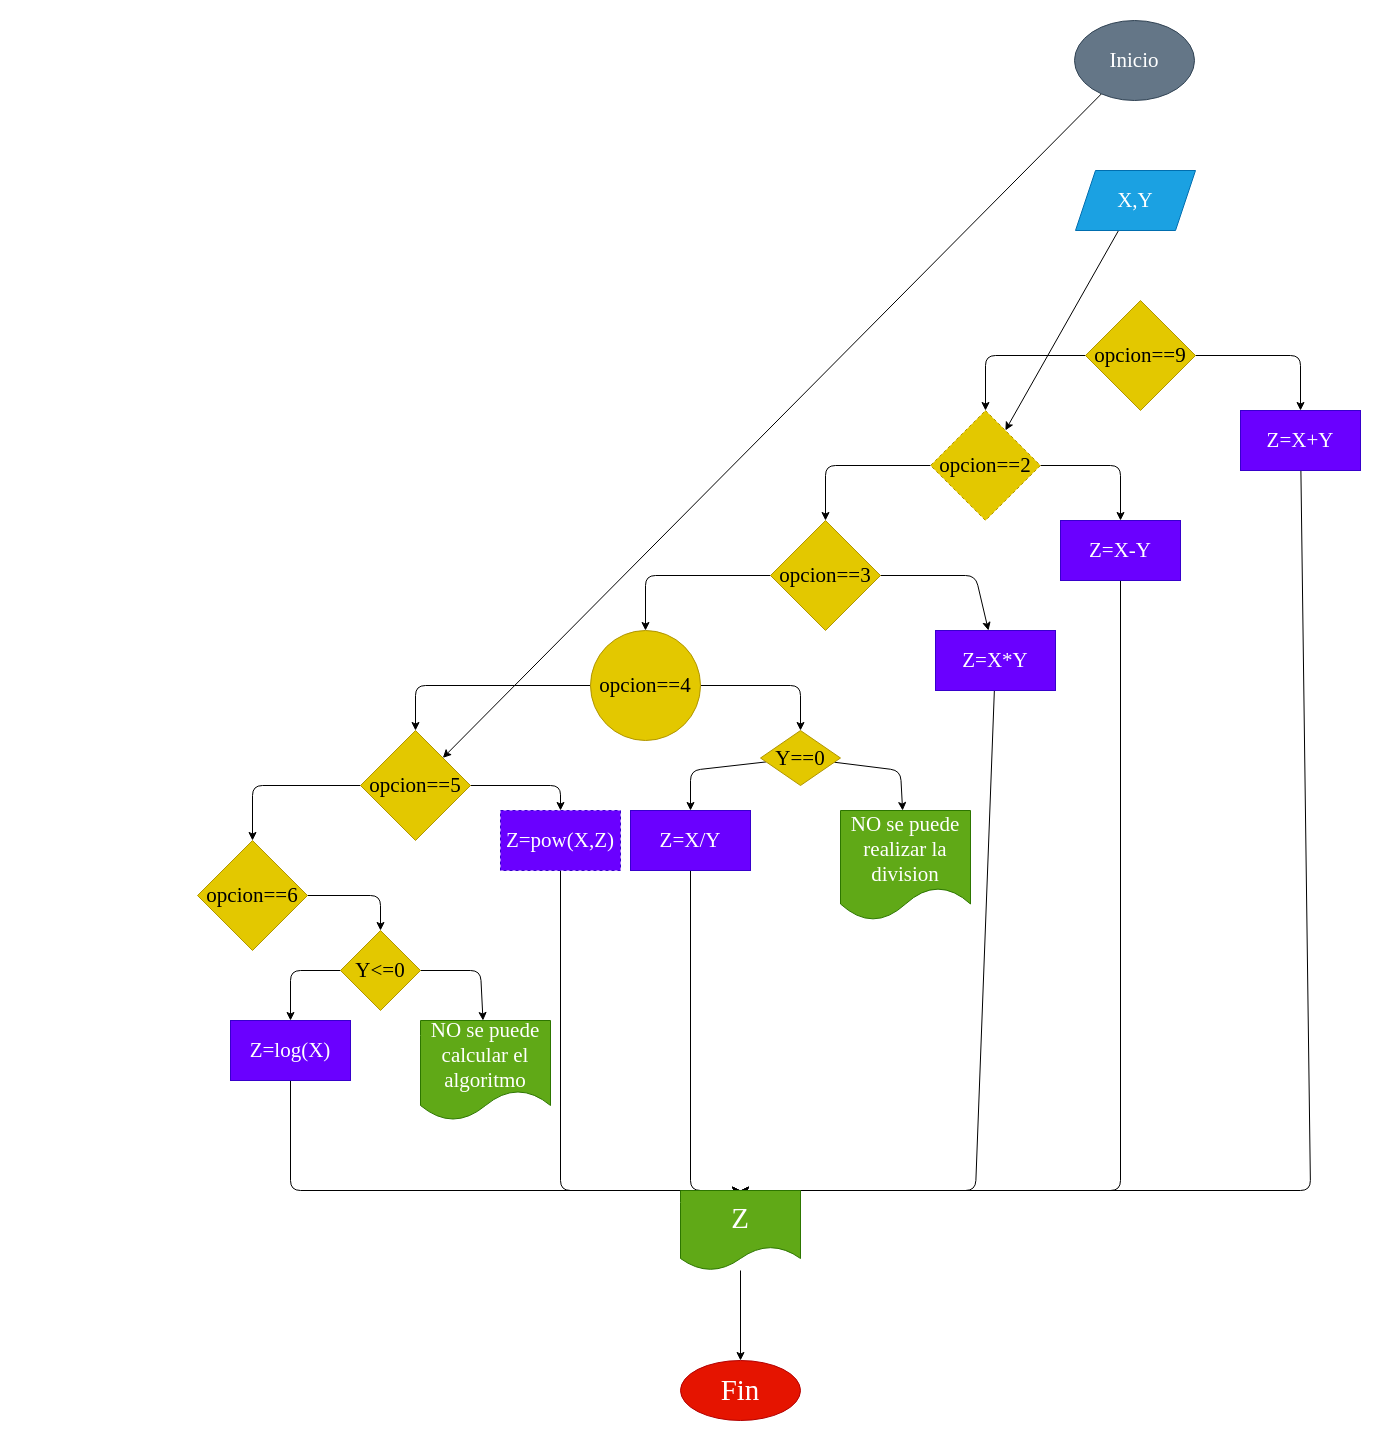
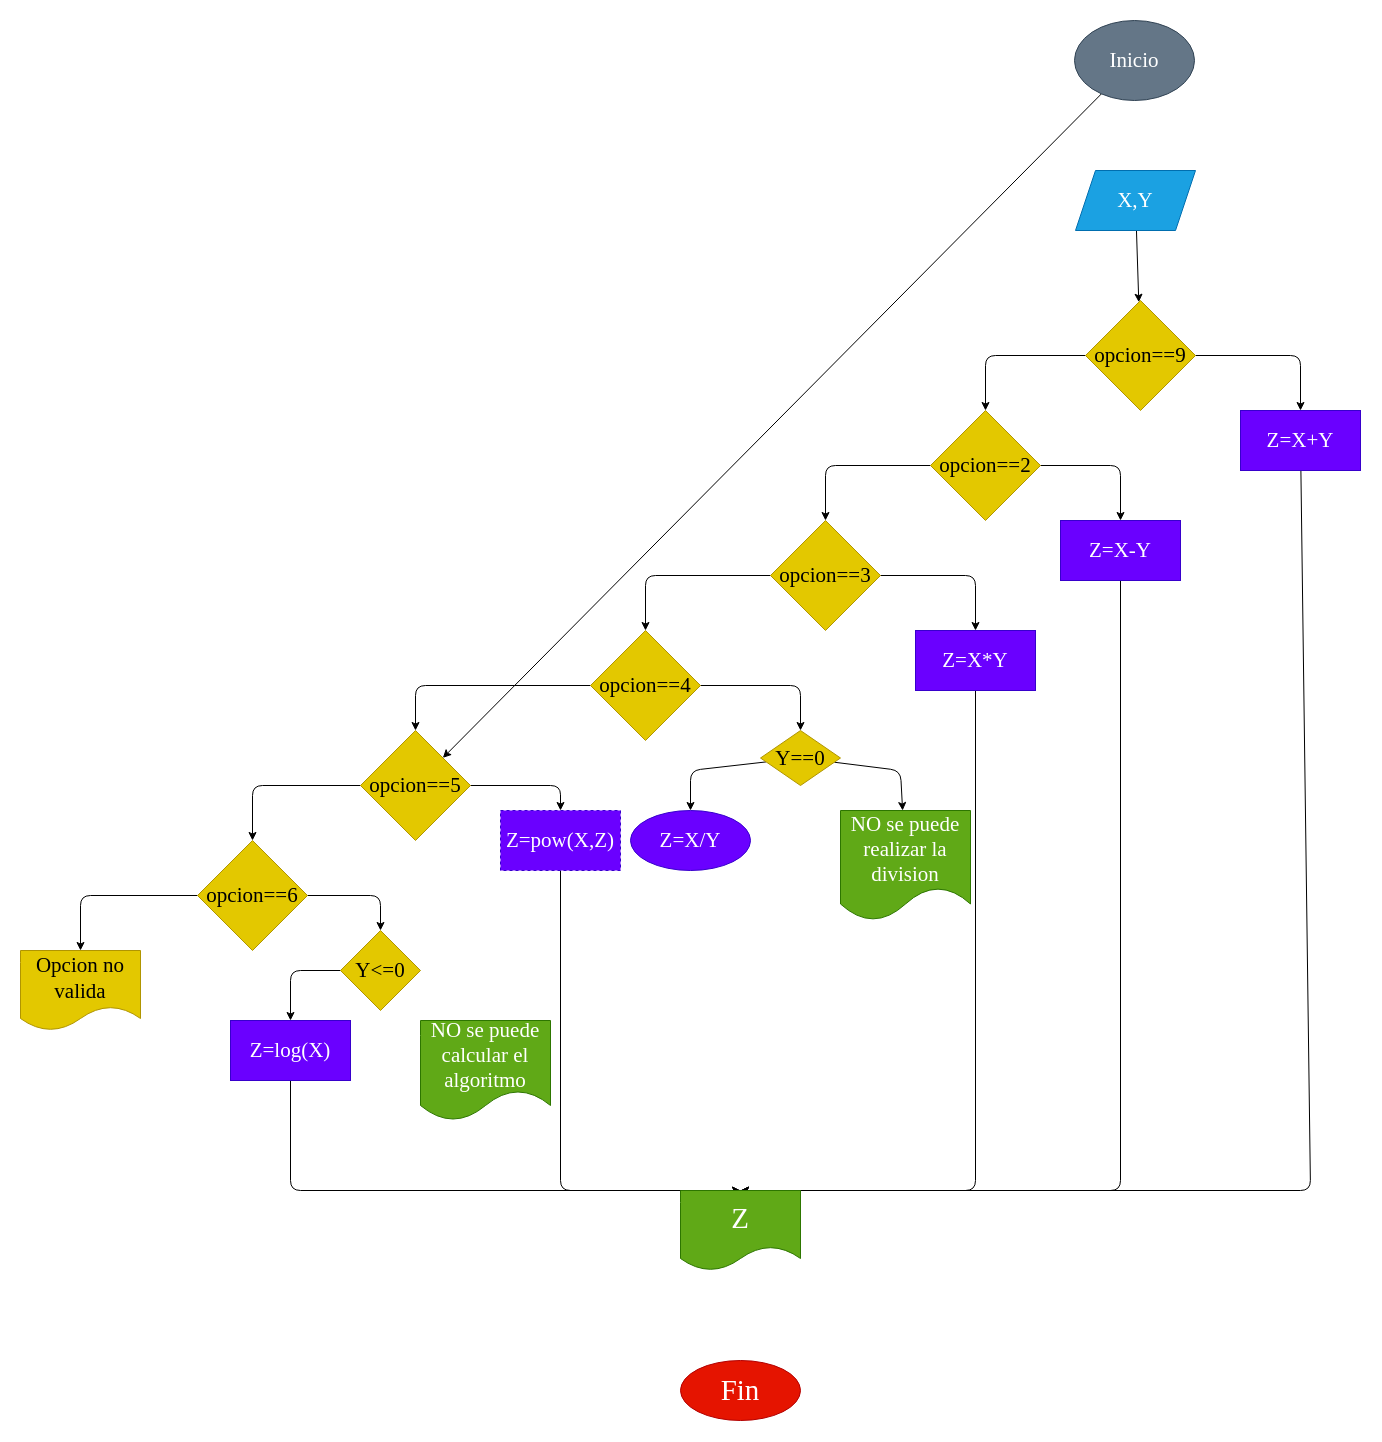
edge "X,Y" -> "opcion==2": now "X,Y" -> "opcion==9"
node "opcion==2": style dashed -> solid
node "Z=X*Y": moved (996, 661) -> (976, 661)
node "opcion==4": shape ellipse -> diamond
node "Z=X/Y": shape rectangle -> ellipse
edge "opcion==6" -> "Opcion no valida": added
edge "Y<=0" -> "NO se puede calcular el algoritmo": removed
node "Opcion no valida": added
edge "Z=X/Y" -> "Z": removed
edge "Z" -> "Fin": removed
